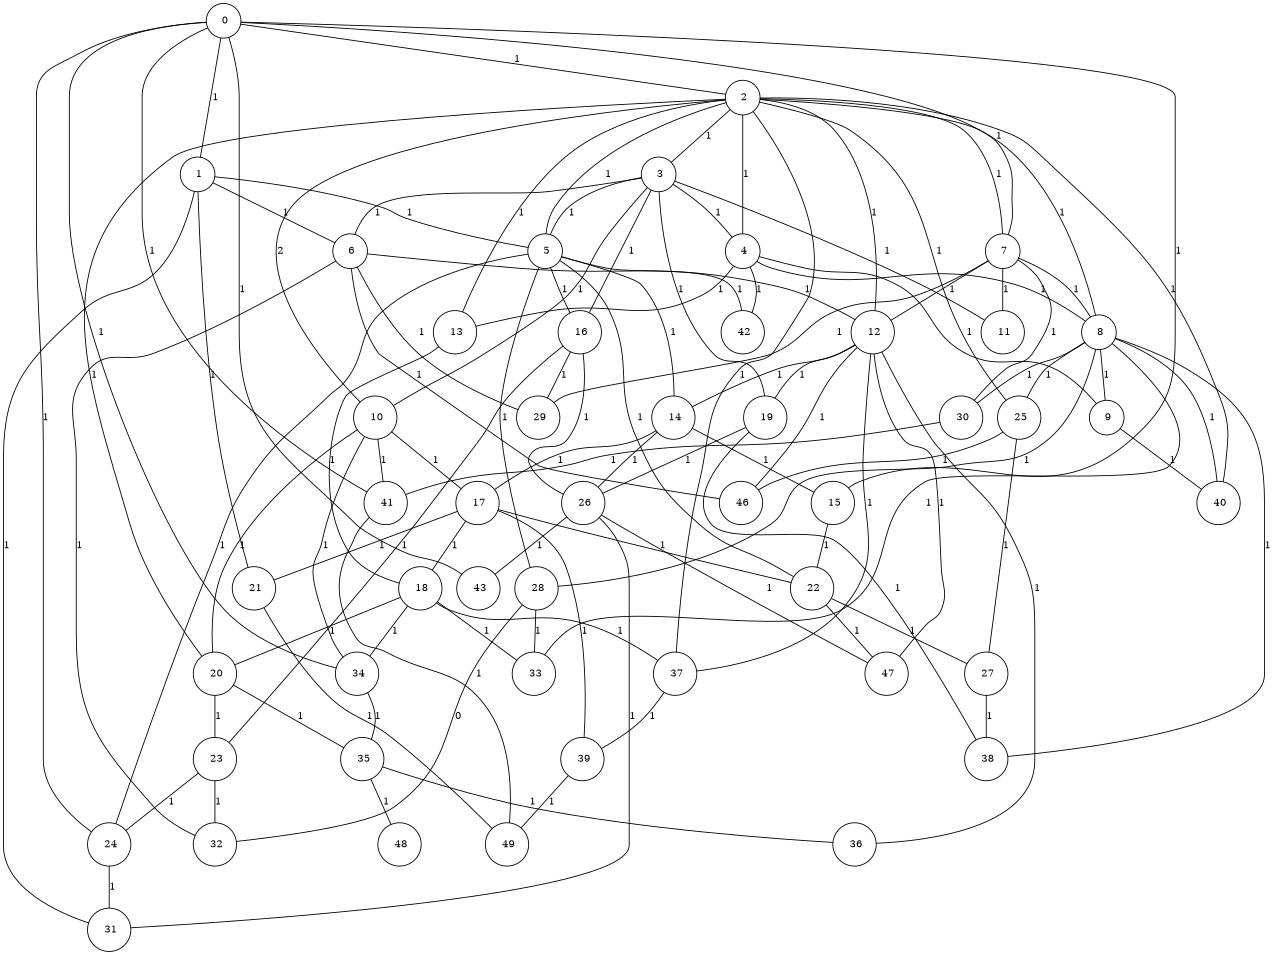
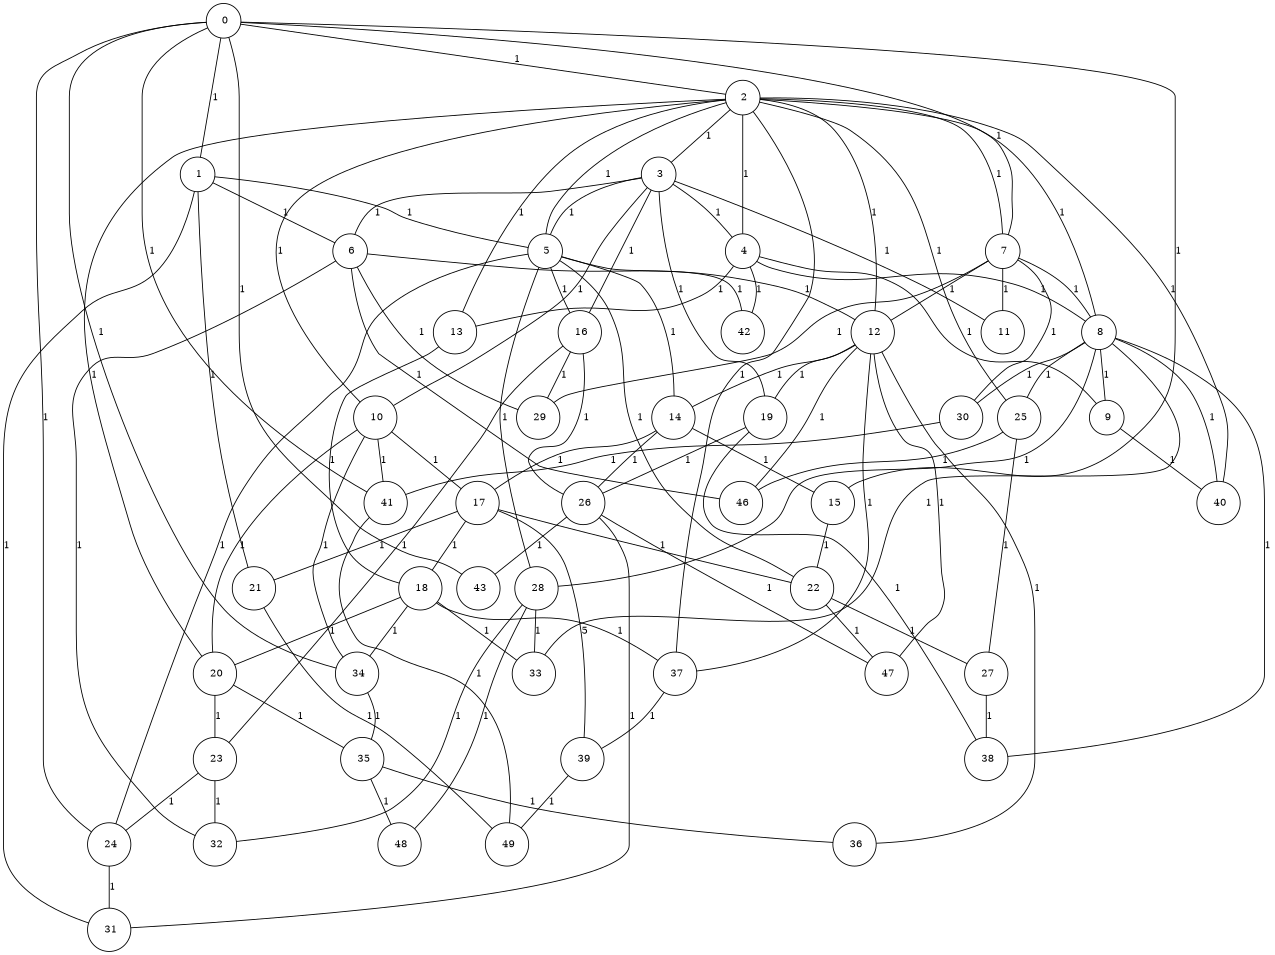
edge "2" -- "10": label "2" -> "1"
edge "17" -- "39": label "1" -> "5"
edge "28" -- "32": label "0" -> "1"
edge "28" -- "48": added, label "1"
